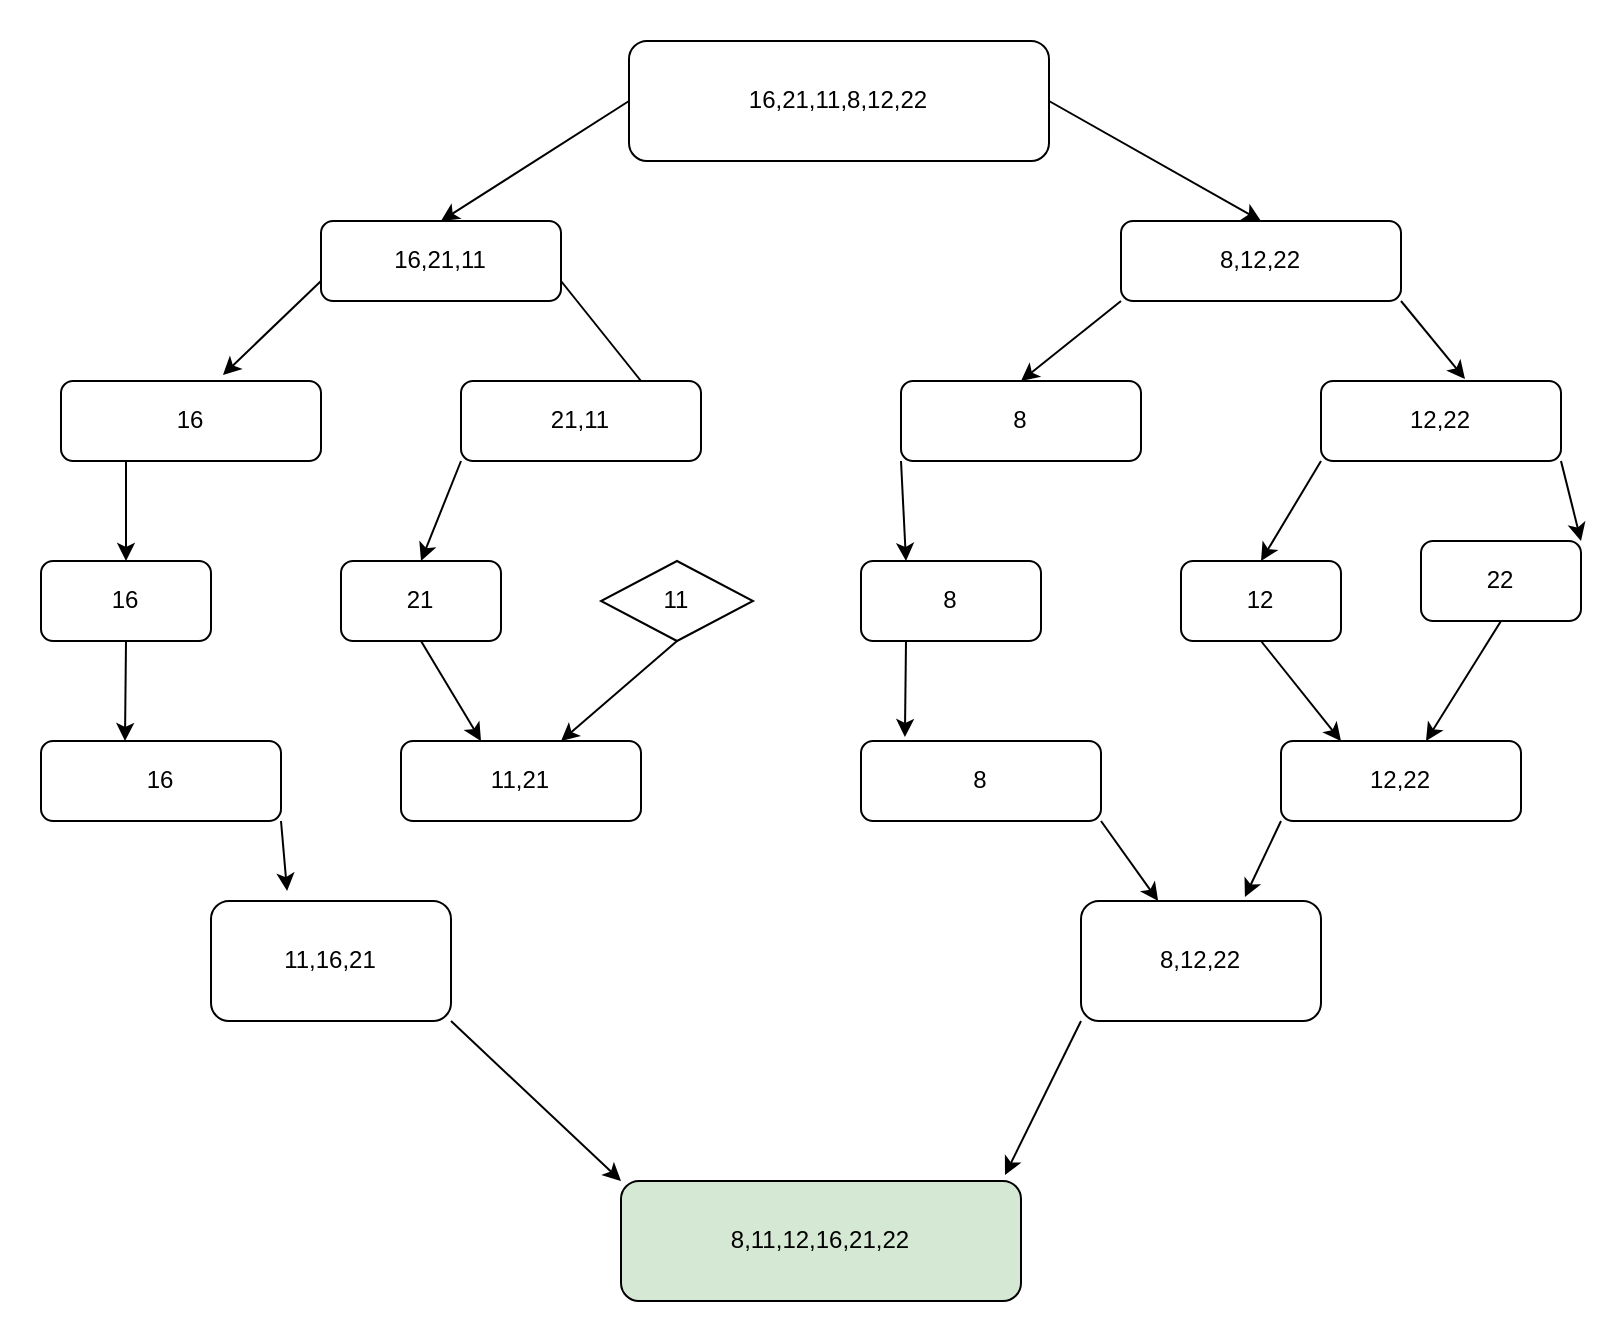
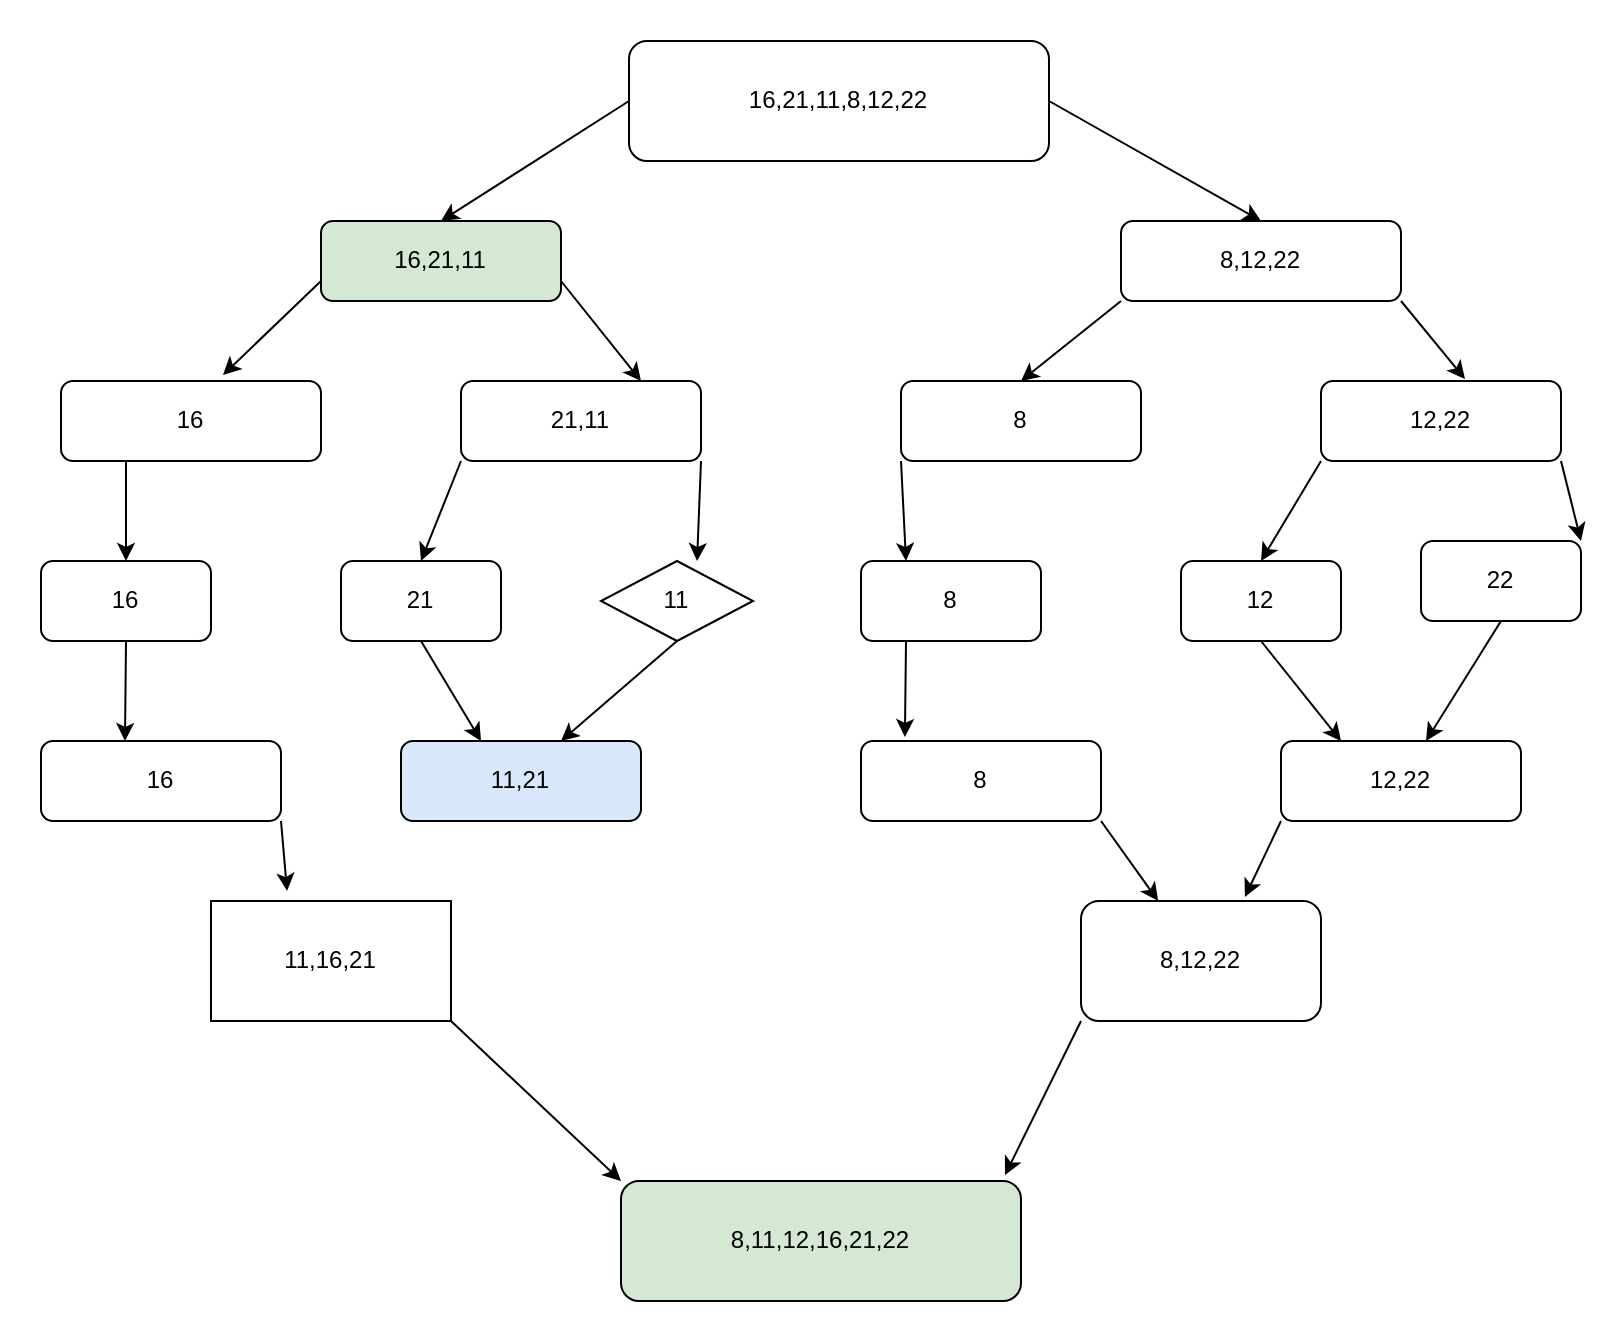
node "16,21,11": fillcolor #ffffff -> #d5e8d4
edge "16,21,11" -- "21,11": arrowhead none -> classic
edge "21,11" -> "11": added
node "11,21": fillcolor #ffffff -> #dae8fc
node "11,16,21": shape rounded rectangle -> rectangle
